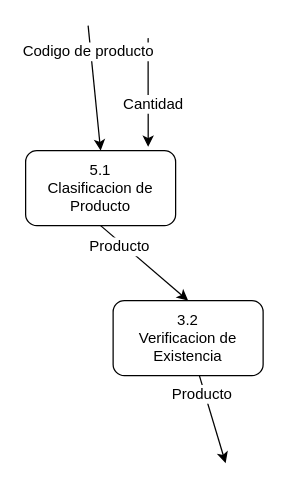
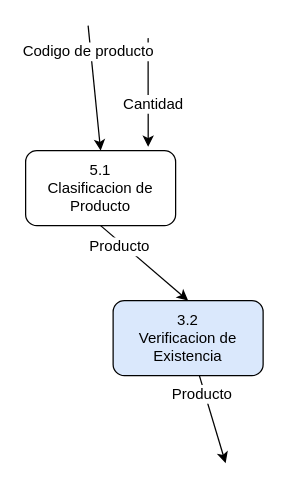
node "3.2 Verificacion de Existencia": fillcolor #ffffff -> #dae8fc
